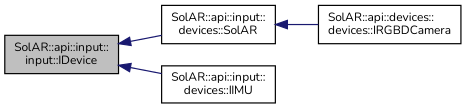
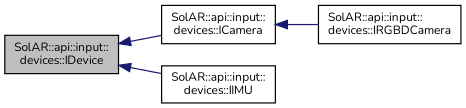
node "SolAR::api::input:: devices::SolAR": label "SolAR::api::input:: devices::SolAR" -> "SolAR::api::input:: devices::ICamera"
node "SolAR::api::devices:: devices::IRGBDCamera": label "SolAR::api::devices:: devices::IRGBDCamera" -> "SolAR::api::input:: devices::IRGBDCamera"
node "SolAR::api::input:: input::IDevice": label "SolAR::api::input:: input::IDevice" -> "SolAR::api::input:: devices::IDevice"
